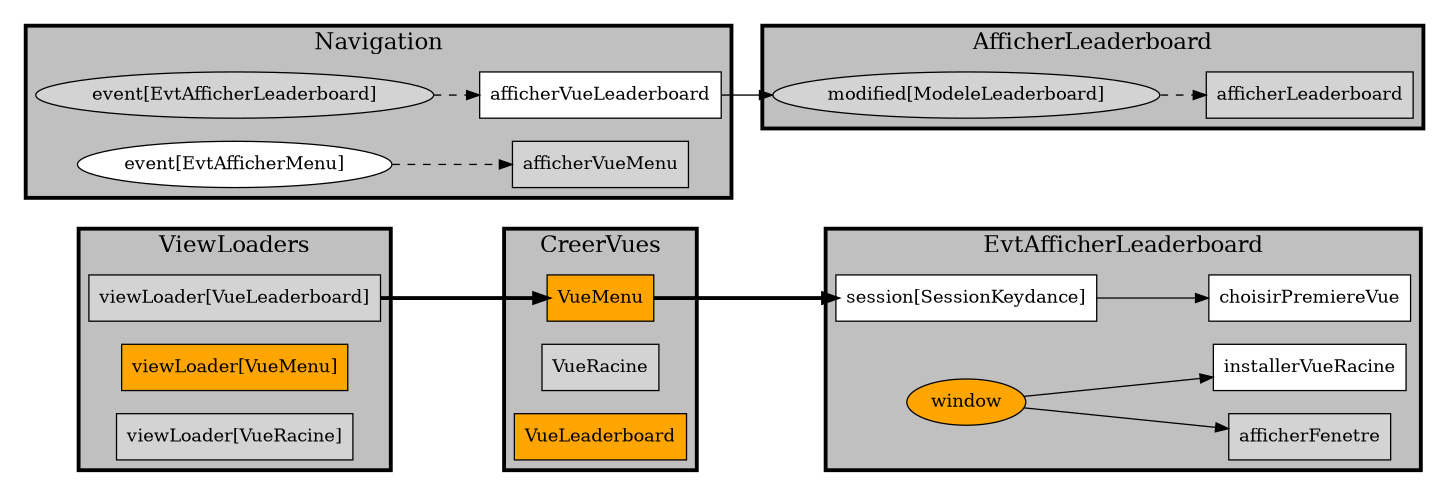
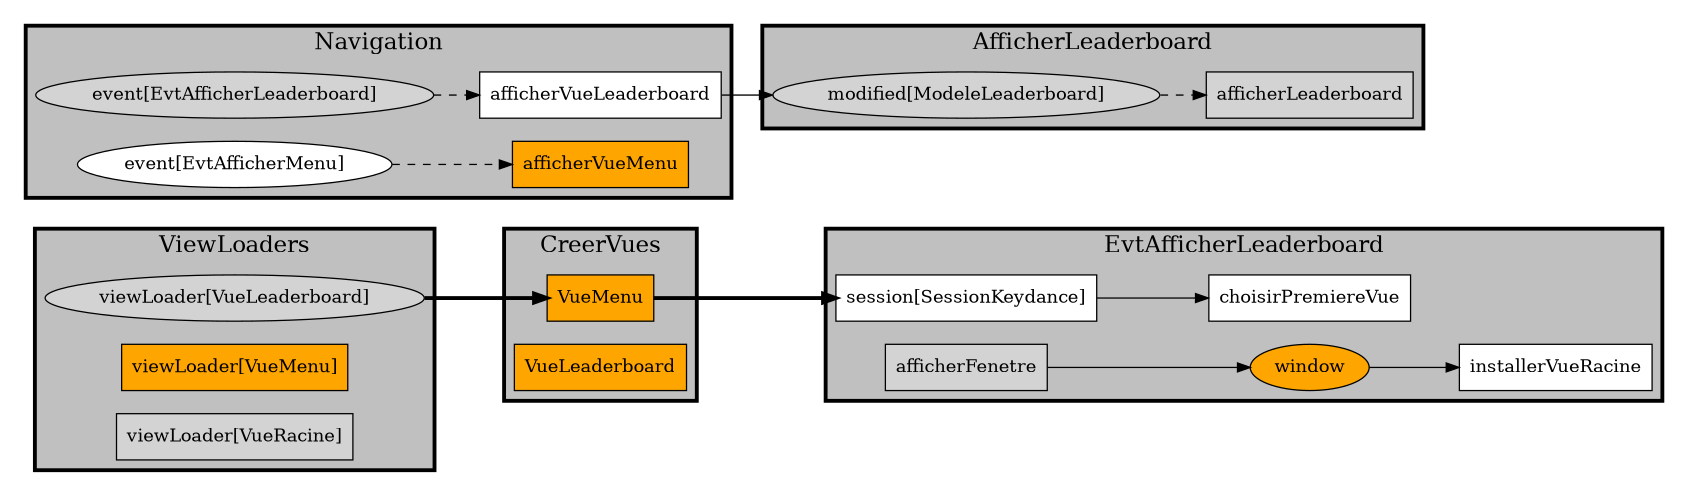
node "afficherVueMenu": fillcolor lightgrey -> orange
node "viewLoader[VueLeaderboard]": shape box -> ellipse
node "VueRacine": removed
edge "window" -> "afficherFenetre": reversed
